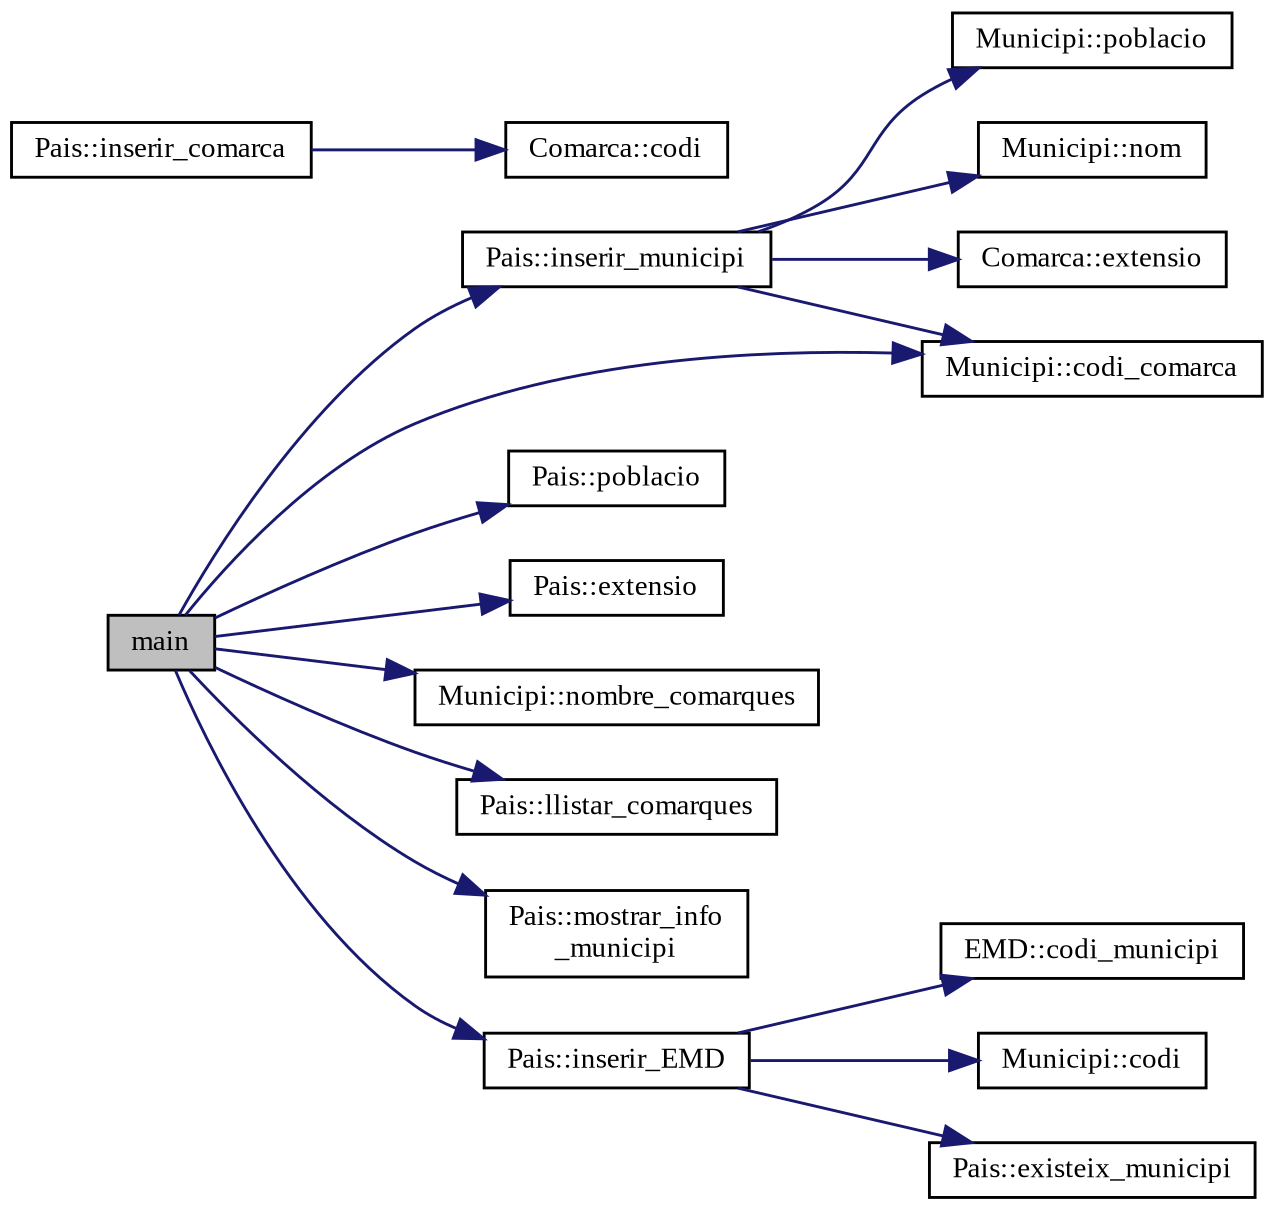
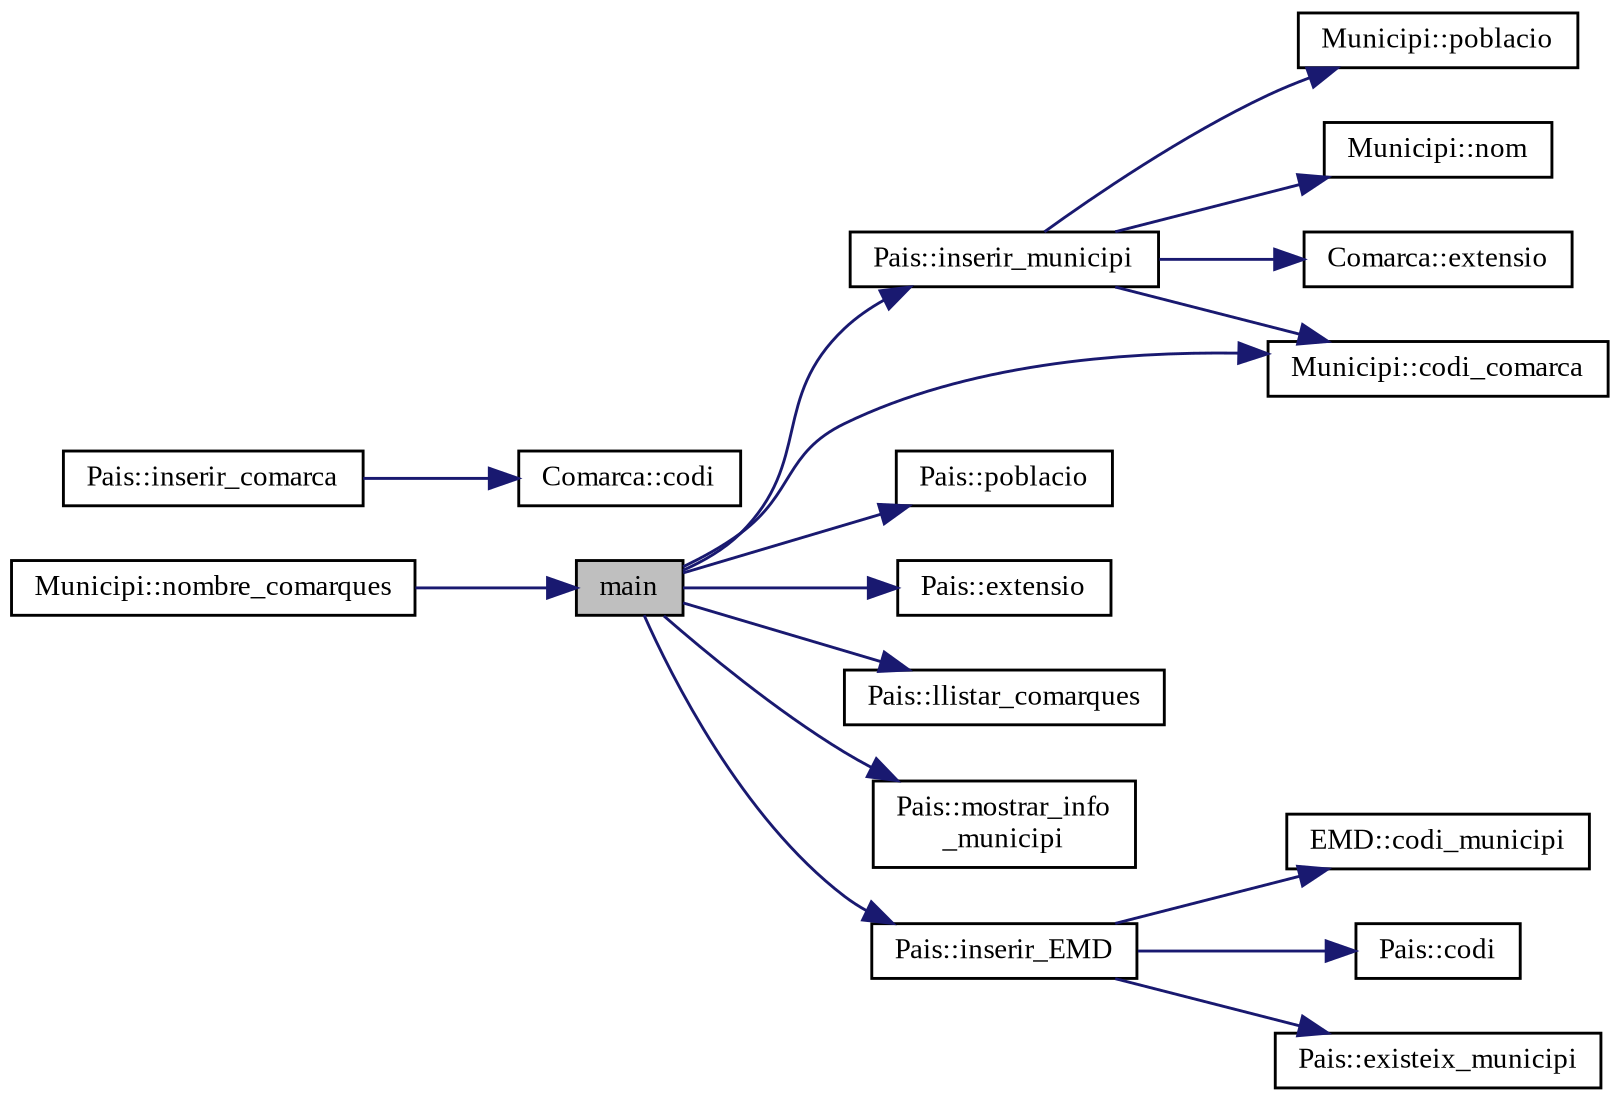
edge "main" -> "Municipi::nombre_comarques": reversed
node "Municipi::codi": label "Municipi::codi" -> "Pais::codi"
